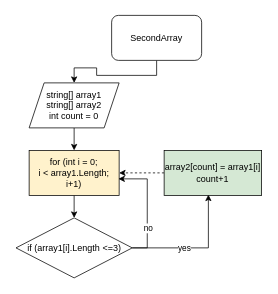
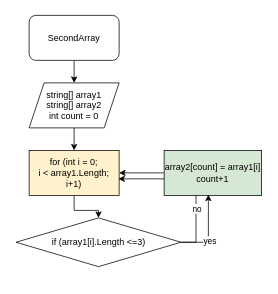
node "SecondArray": moved (156, 38) -> (74, 38)
edge "array2[count] = array1[i] count+1" -> "for (int i = 0; i < array1.Length; i+1)": style dashed -> solid
node "if (array1[i].Length <=3)": size 116x60 -> 165x49
